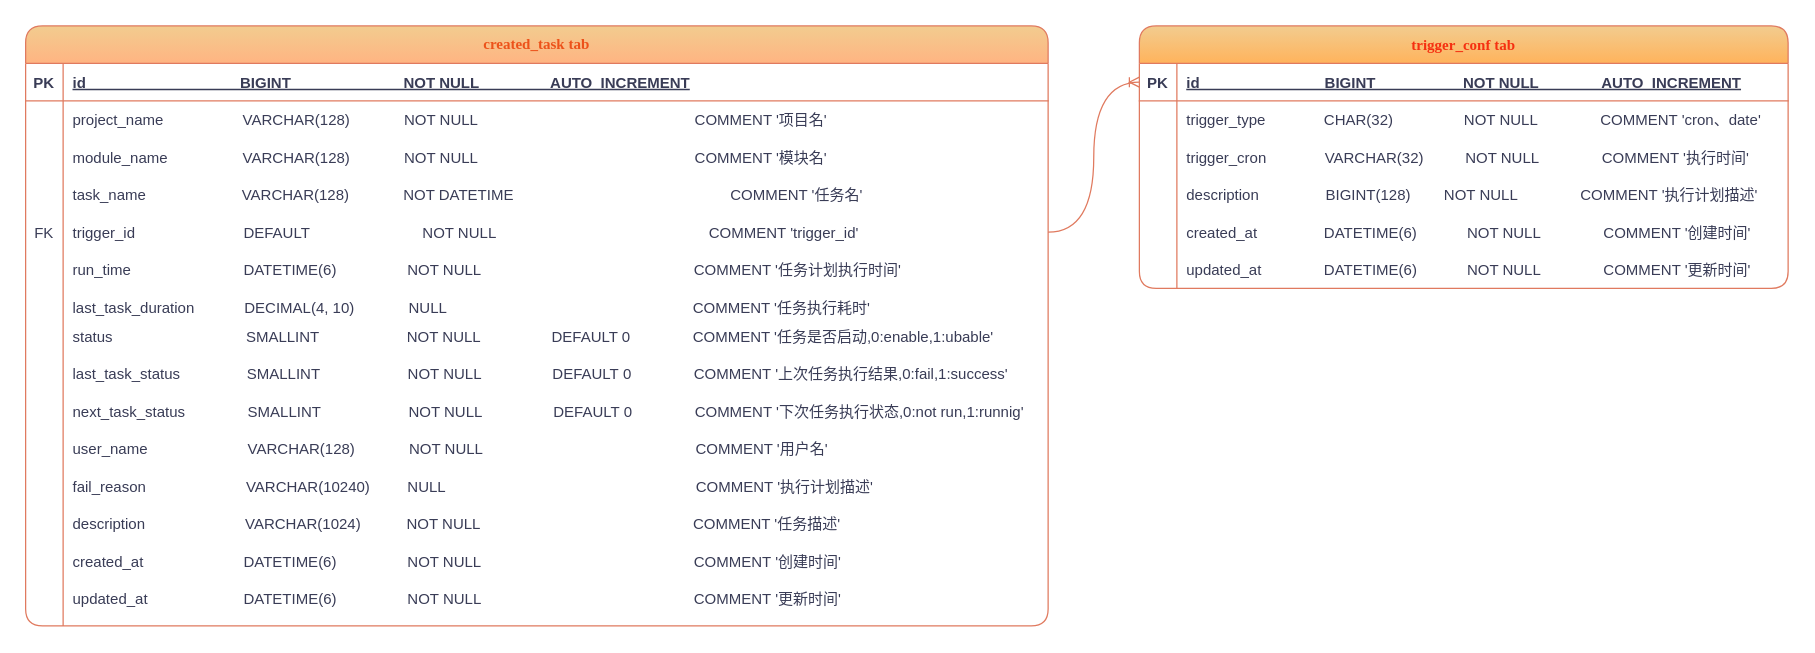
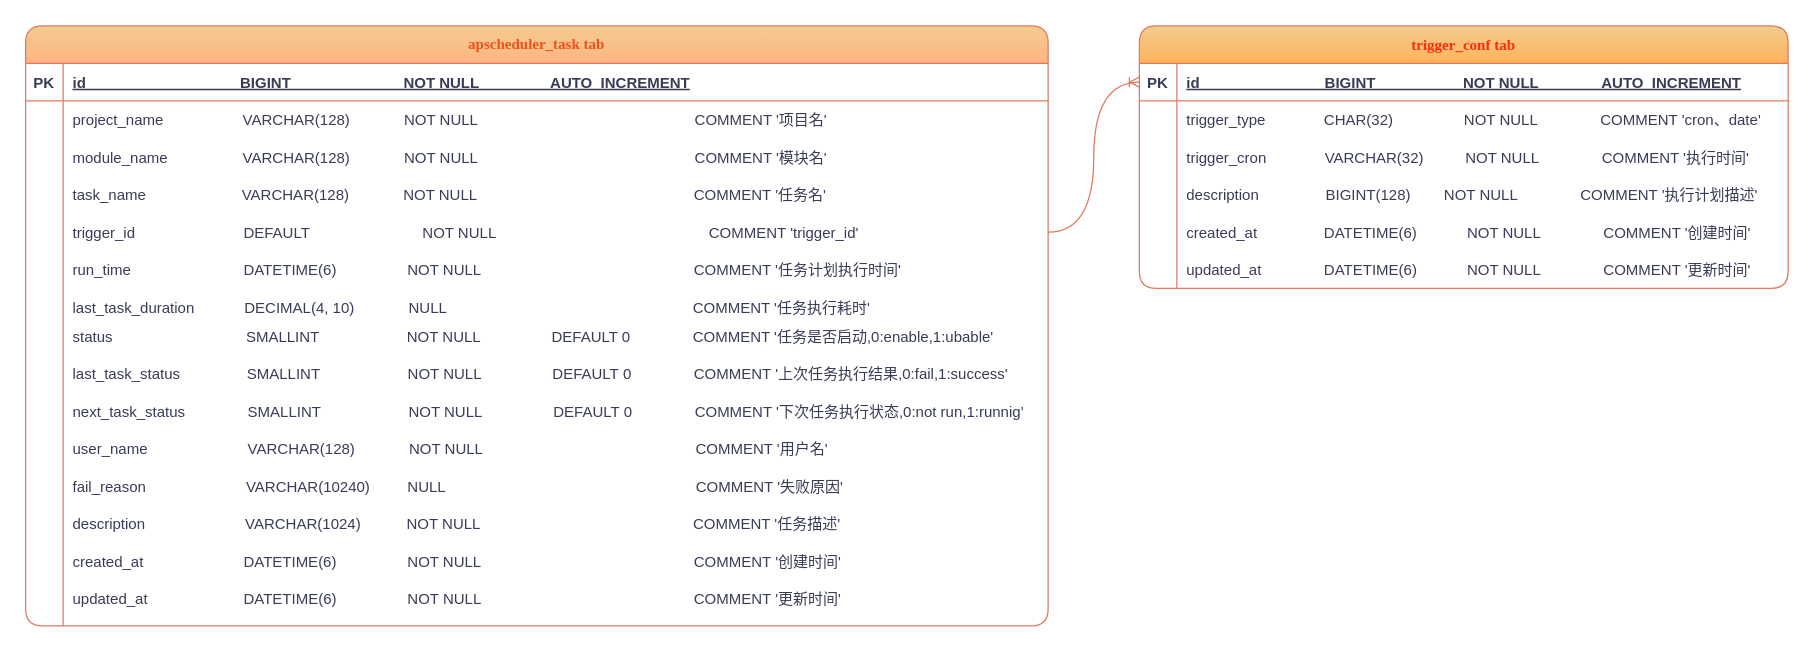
node "created_task tab": label "created_task tab" -> "apscheduler_task tab"
node "task_name VARCHAR(128) NOT DATETIME COMMENT '任务名'": label "task_name VARCHAR(128) NOT DATETIME COMMENT '任务名'" -> "task_name VARCHAR(128) NOT NULL COMMENT '任务名'"
node "FK": removed
node "fail_reason VARCHAR(10240) NULL COMMENT '执行计划描述'": label "fail_reason VARCHAR(10240) NULL COMMENT '执行计划描述'" -> "fail_reason VARCHAR(10240) NULL COMMENT '失败原因'"
